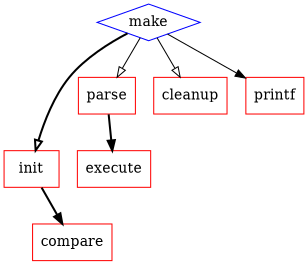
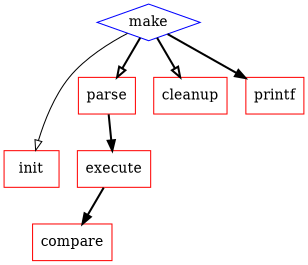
edge "make" -> "parse": style solid -> bold
edge "make" -> "cleanup": style solid -> bold
edge "make" -> "printf": style solid -> bold
edge "make" -> "init": style bold -> solid
edge "init" -> "compare": now "execute" -> "compare"
